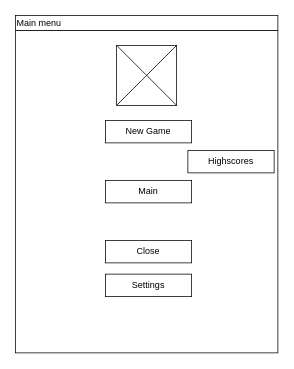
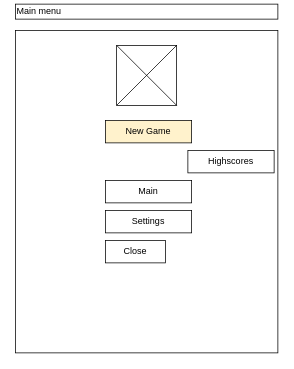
node "Main menu": moved (147, 23) -> (147, 12)
node "New Game": fillcolor #ffffff -> #fff2cc
node "Close": size 86x23 -> 60x23
node "Settings": moved (149, 285) -> (149, 222)
